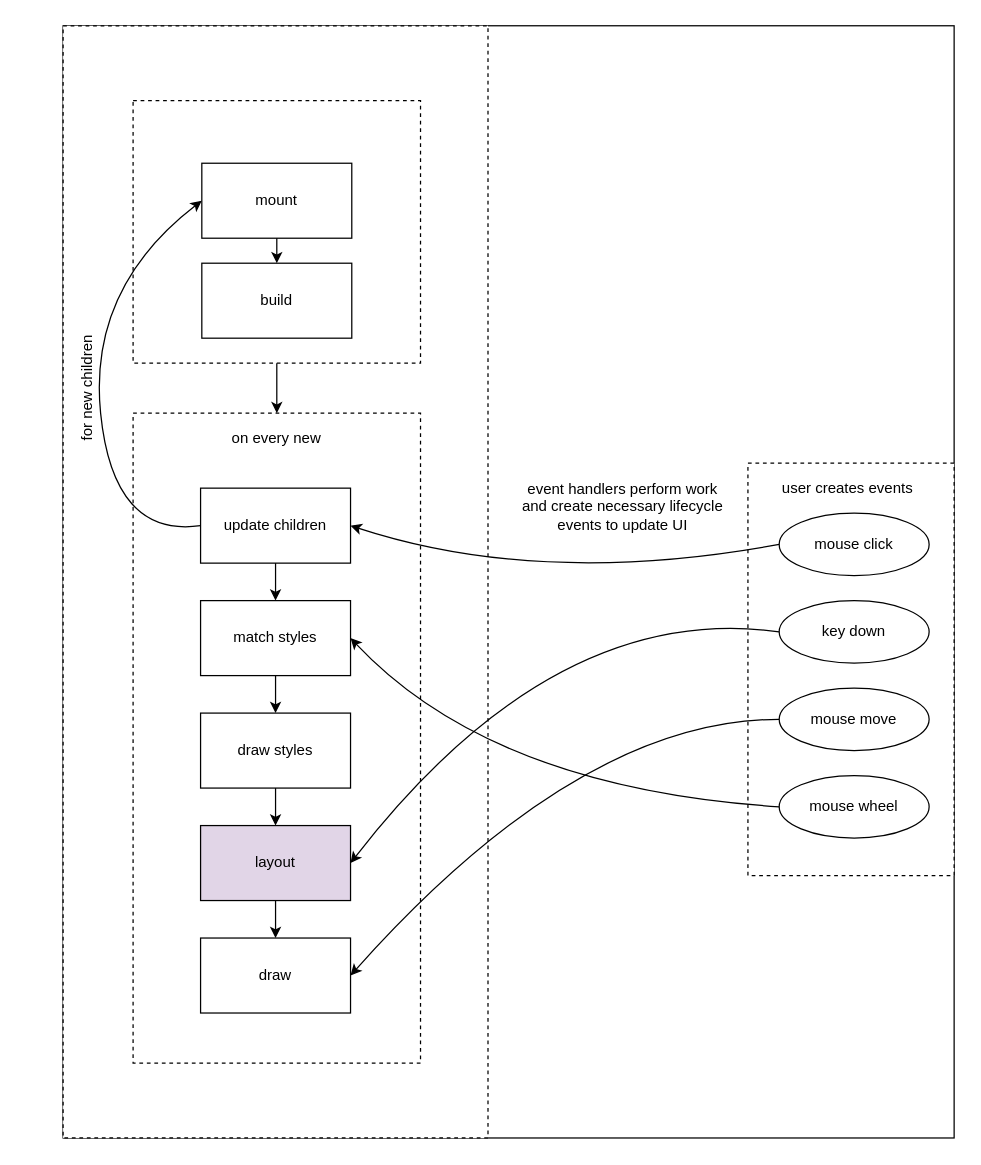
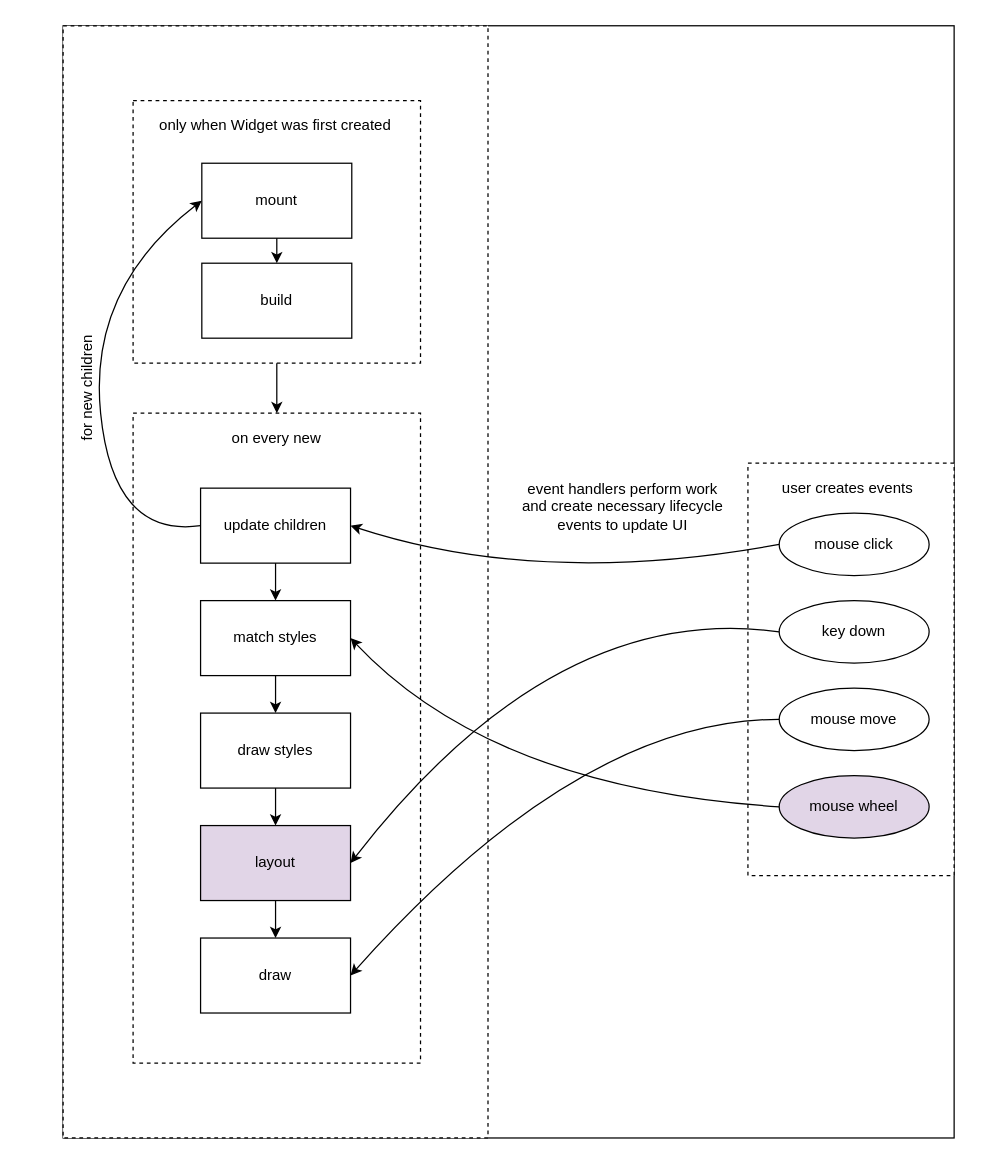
node "only when Widget was first created": added
node "mouse wheel": fillcolor #ffffff -> #e1d5e7
